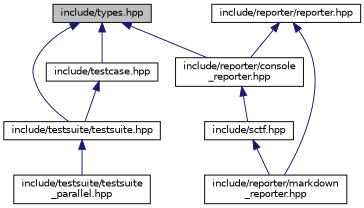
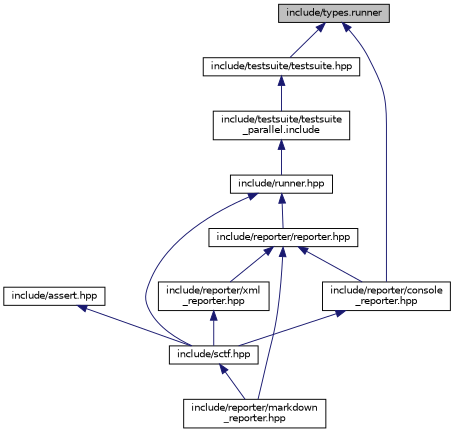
node "include/types.hpp": label "include/types.hpp" -> "include/types.runner"
node "include/testcase.hpp": removed
node "include/runner.hpp": added
node "include/testsuite/testsuite _parallel.hpp": label "include/testsuite/testsuite _parallel.hpp" -> "include/testsuite/testsuite _parallel.include"
node "include/assert.hpp": added
node "include/reporter/xml _reporter.hpp": added
